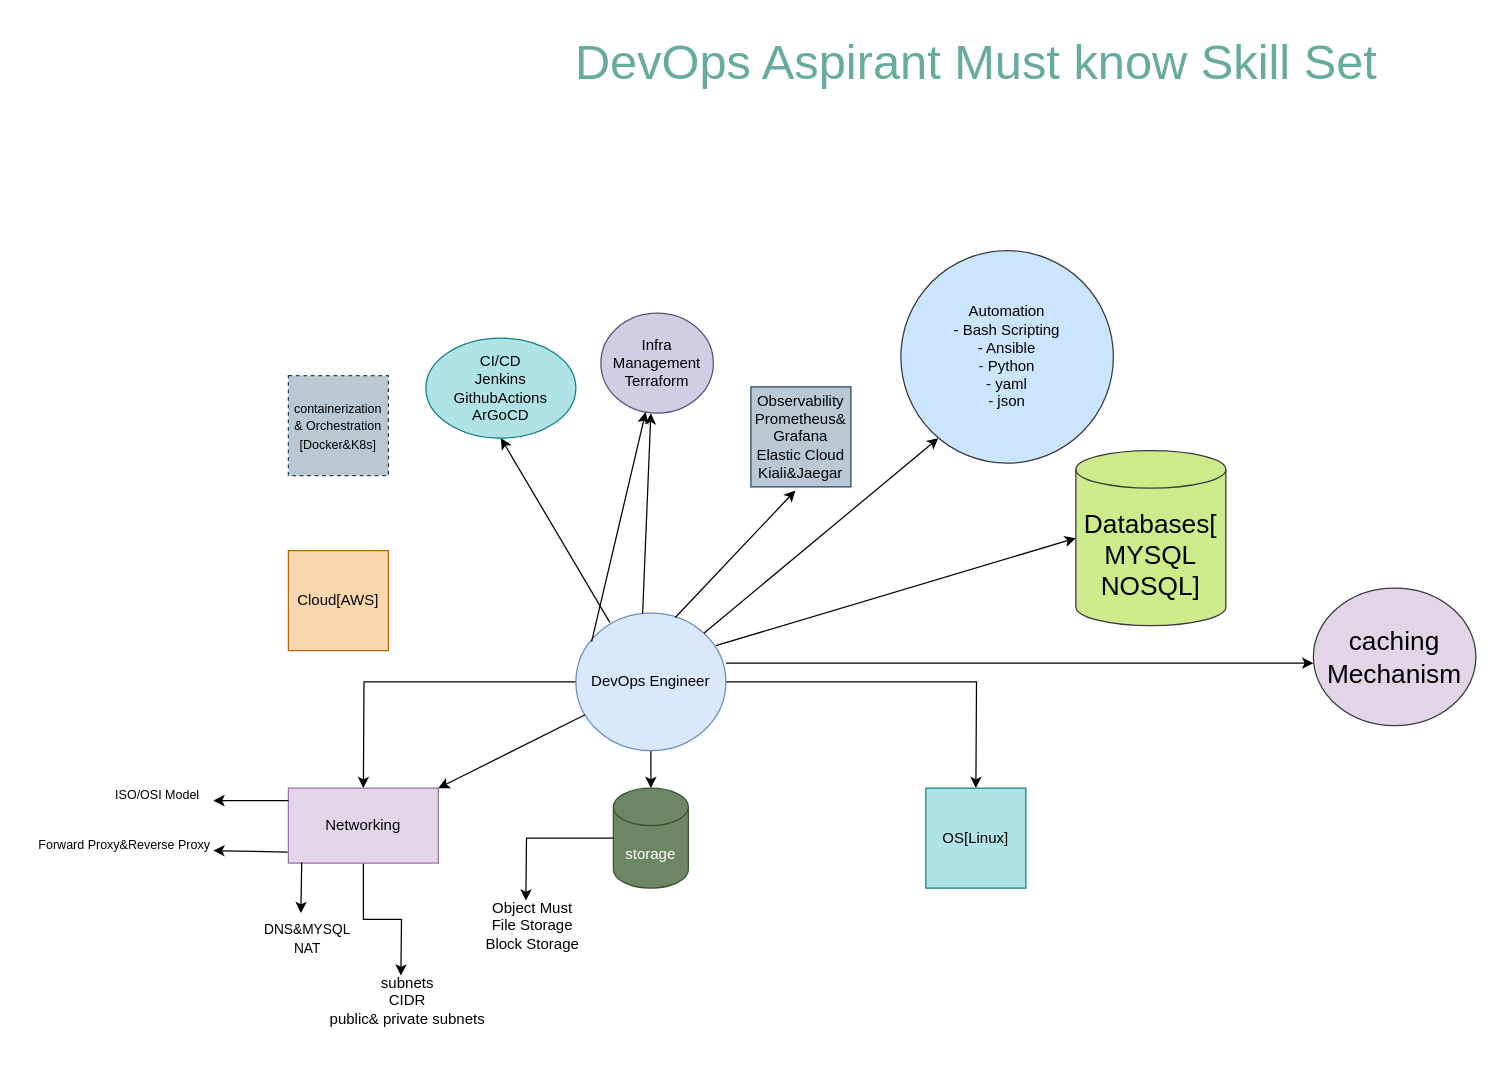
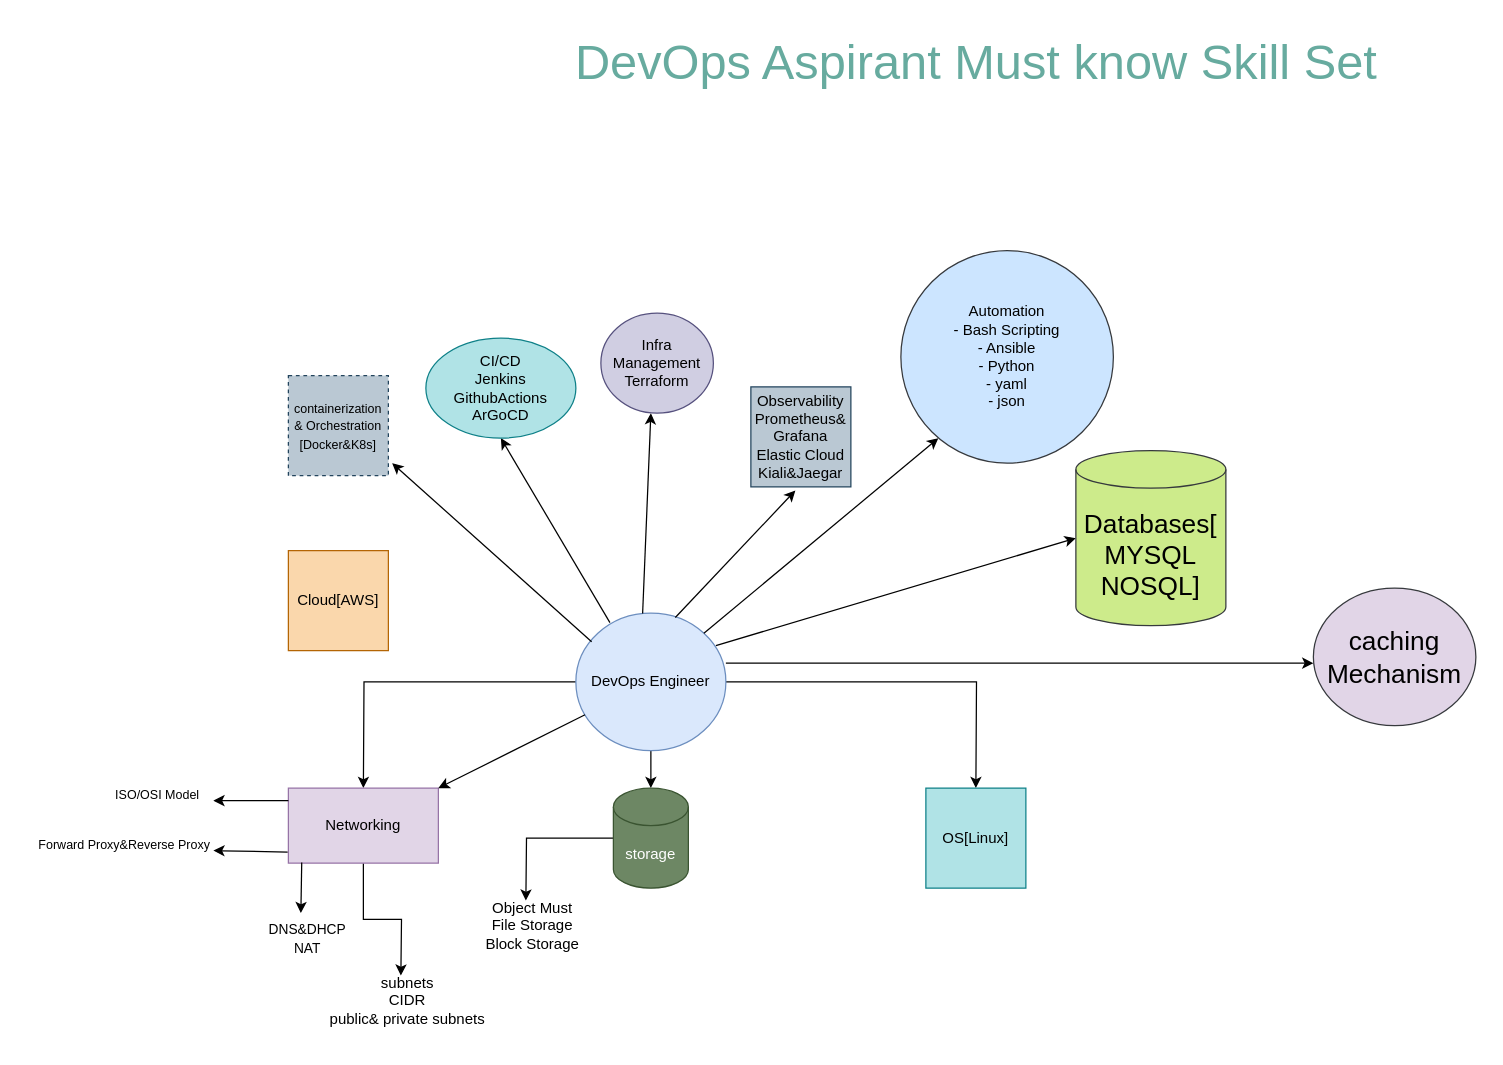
edge "DevOps Engineer" -> "Infra Management Terraform": now "DevOps Engineer" -> "containerization & Orchestration [Docker&K8s]"
node "DNS&MYSQL NAT": label "DNS&MYSQL NAT" -> "DNS&DHCP NAT"
